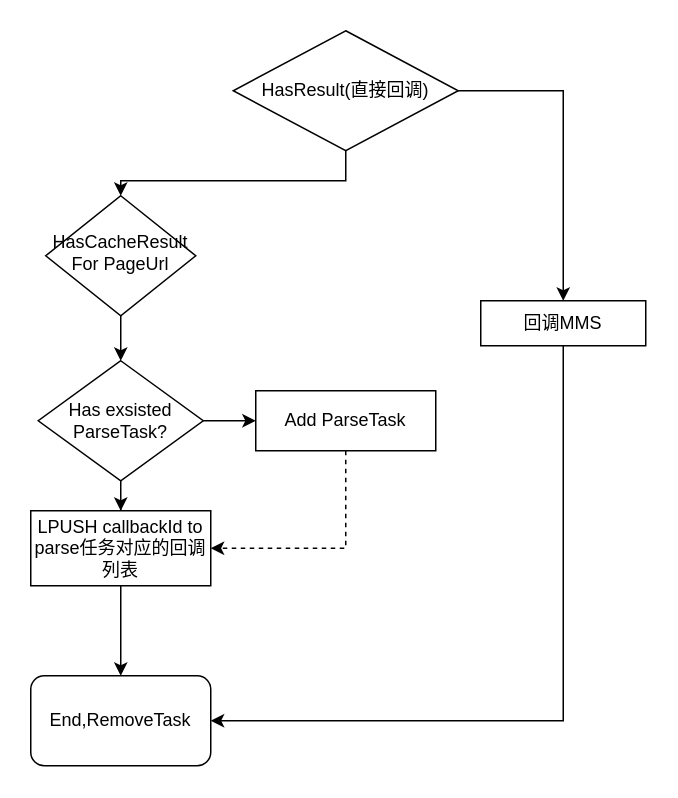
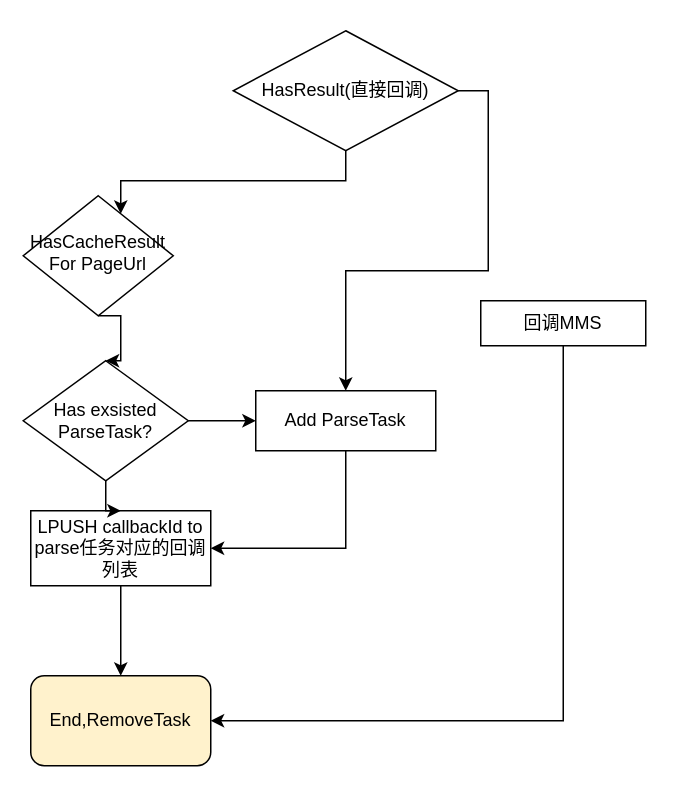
edge "HasResult(直接回调)" -> "回调MMS": now "HasResult(直接回调)" -> "Add ParseTask"
node "HasCacheResult For PageUrl": moved (121, 256) -> (98, 256)
node "Has exsisted ParseTask?": moved (121, 421) -> (106, 421)
edge "Add ParseTask" -> "LPUSH callbackId to parse任务对应的回调列表": style dashed -> solid
node "End,RemoveTask": fillcolor #ffffff -> #fff2cc
